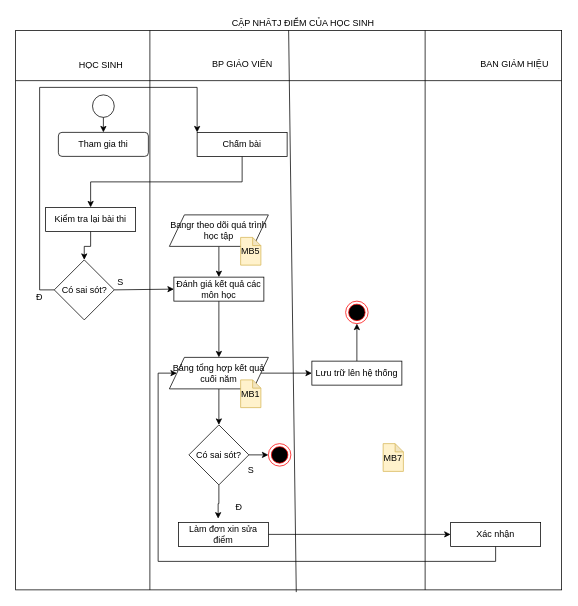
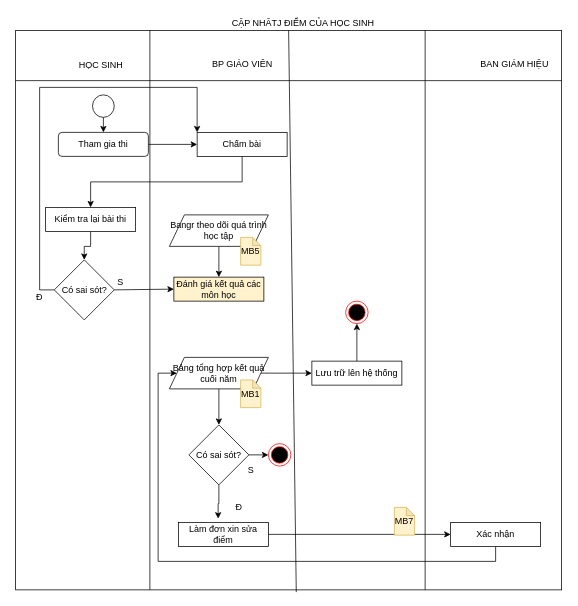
edge "Tham gia thi" -> "Chấm bài": added
node "Đánh giá kết quả các môn học": fillcolor #ffffff -> #fff2cc
edge "Đánh giá kết quả các môn học" -> "Bảng tổng hợp kết quả cuối năm": removed
node "MB7": moved (393, 458) -> (404, 521)
